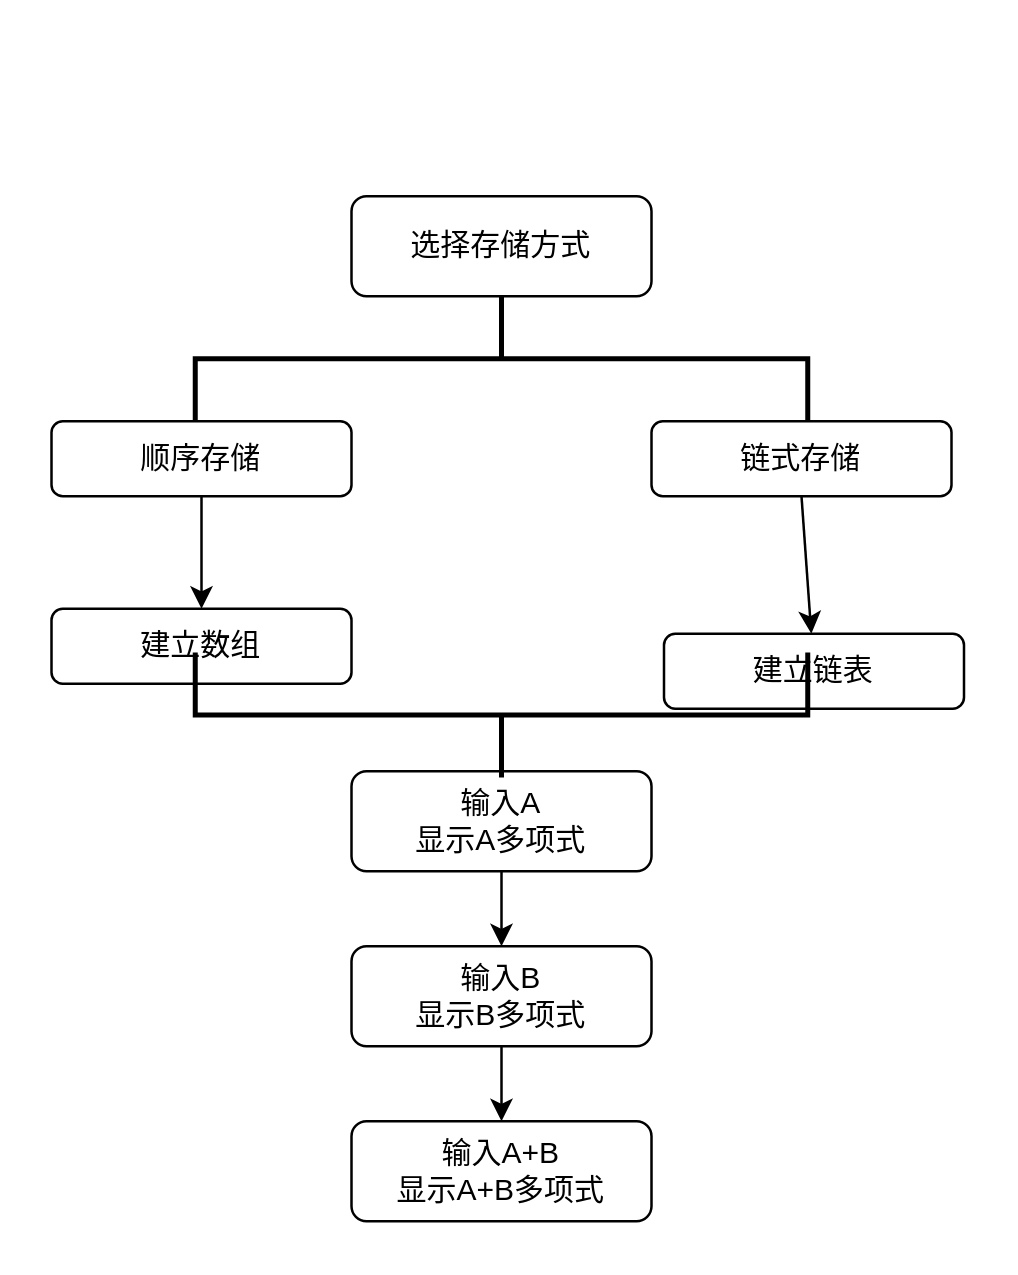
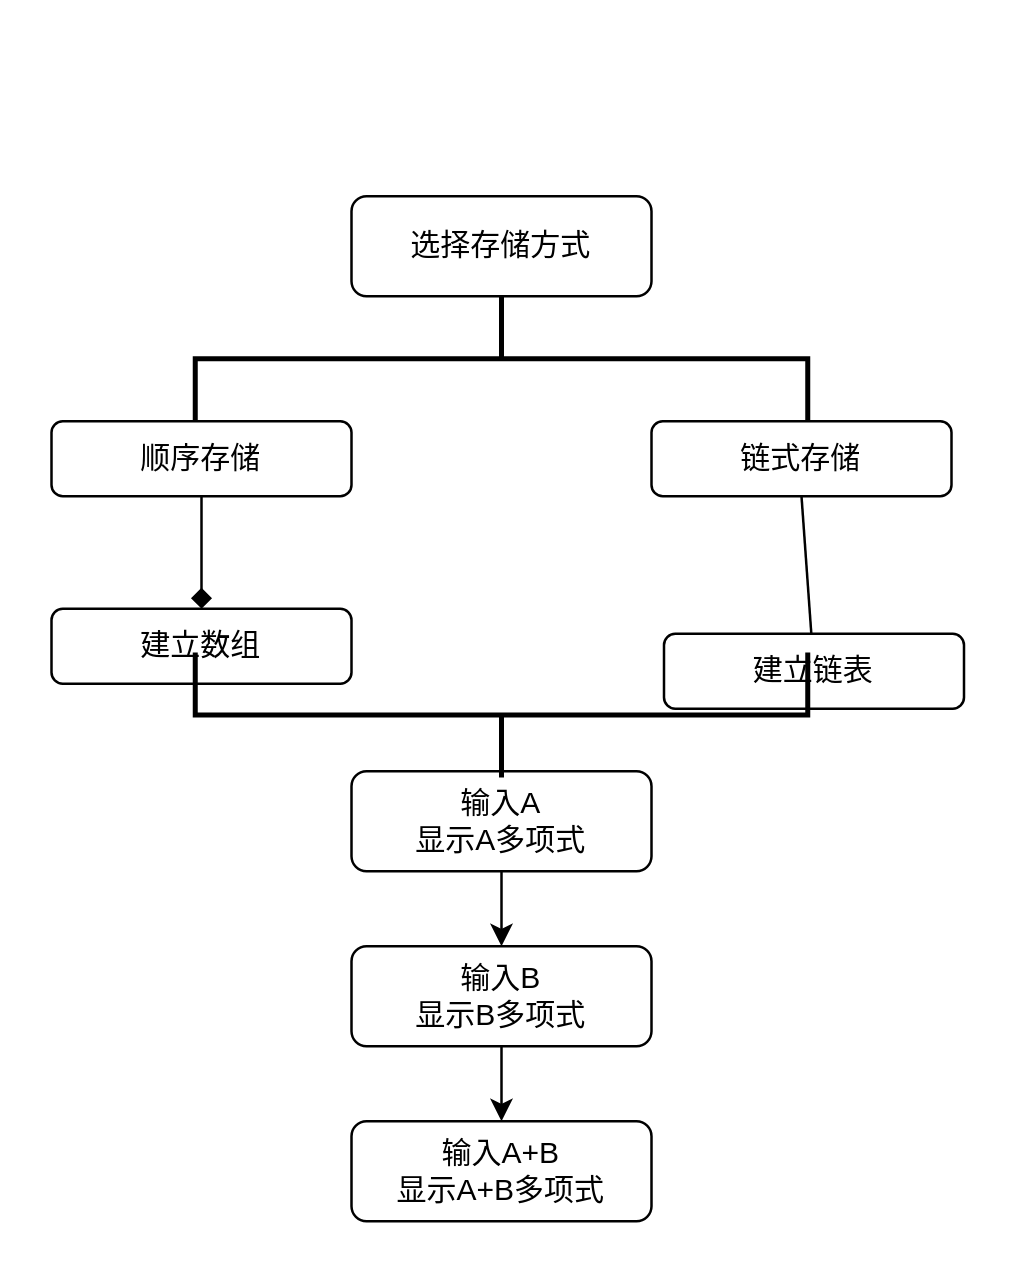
edge "顺序存储" -> "建立数组": arrowhead classic -> diamond
edge "链式存储" -> "建立链表": arrowhead classic -> none
